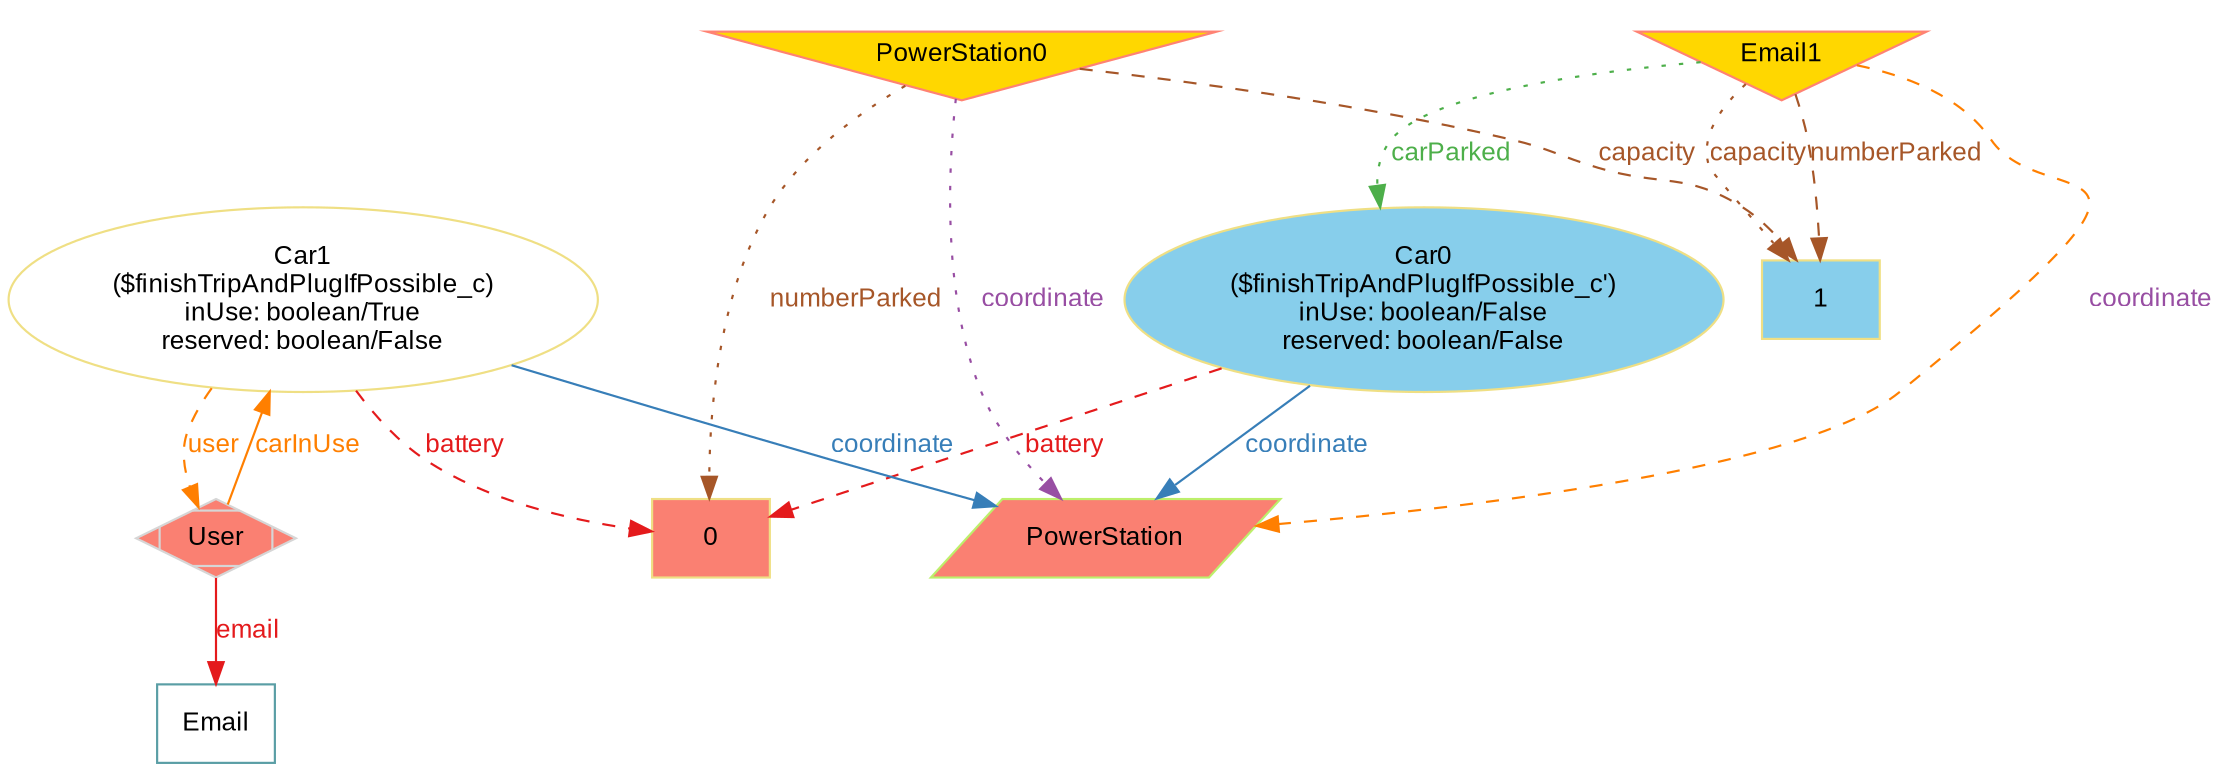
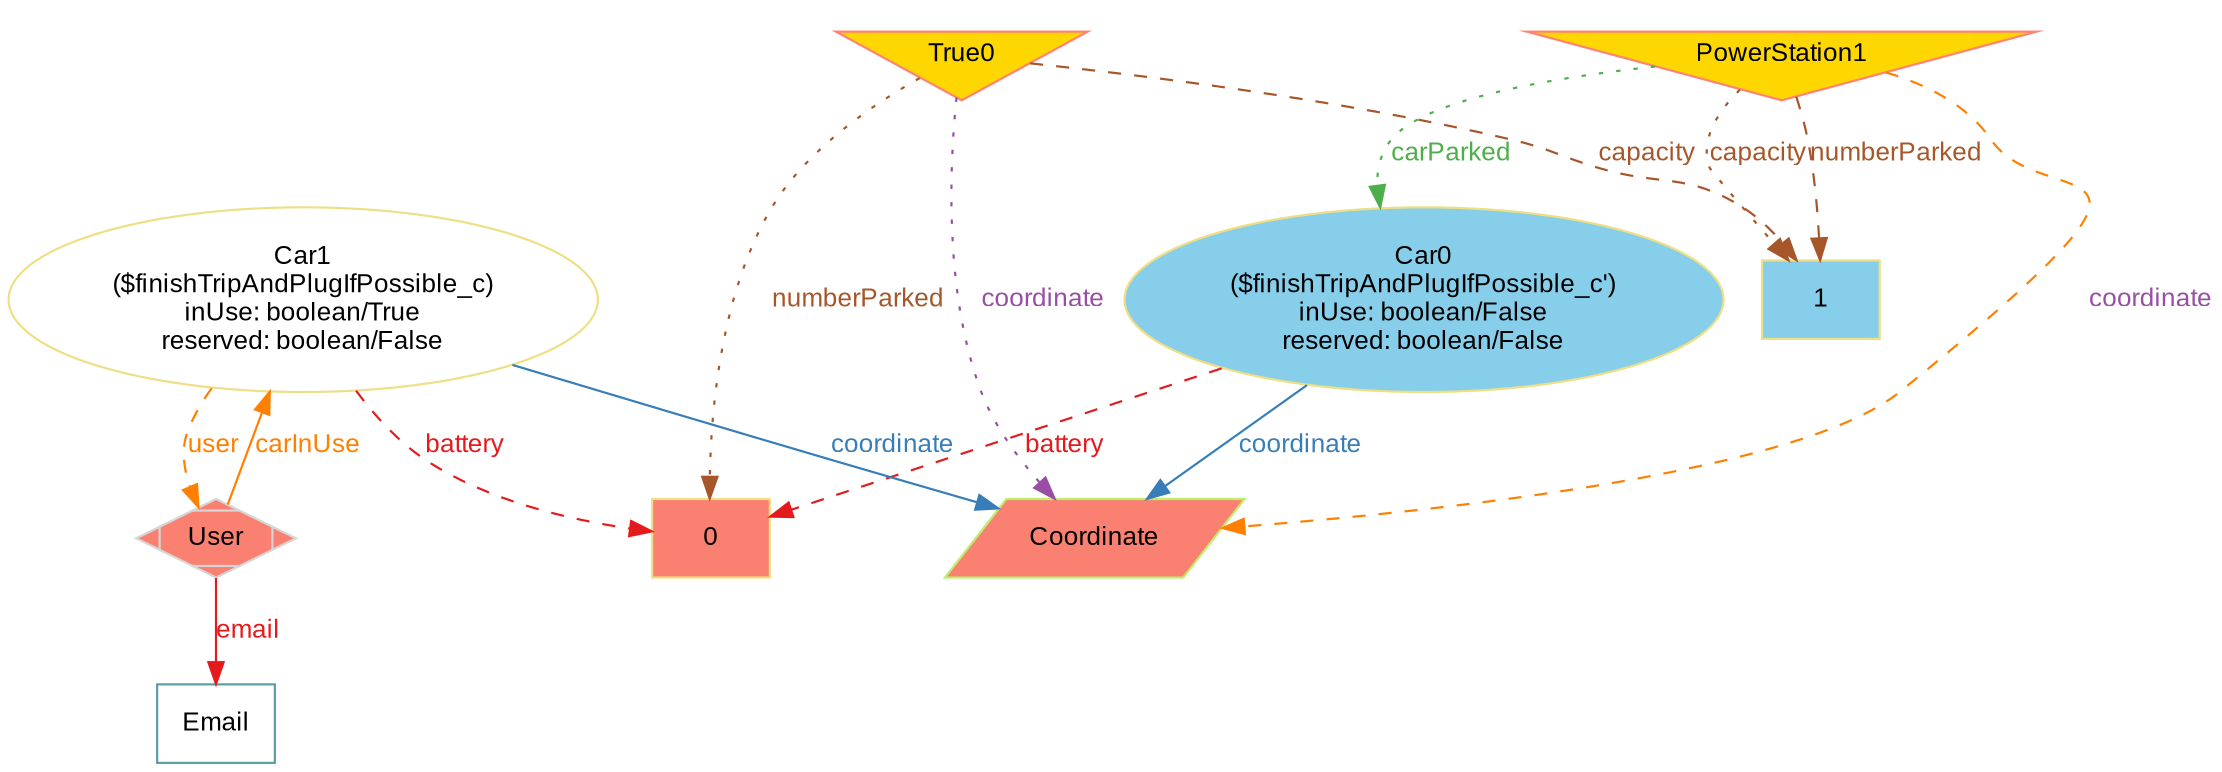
node "PowerStation0": label "PowerStation0" -> "True0"
node "Email1": label "Email1" -> "PowerStation1"
node "PowerStation": label "PowerStation" -> "Coordinate"
